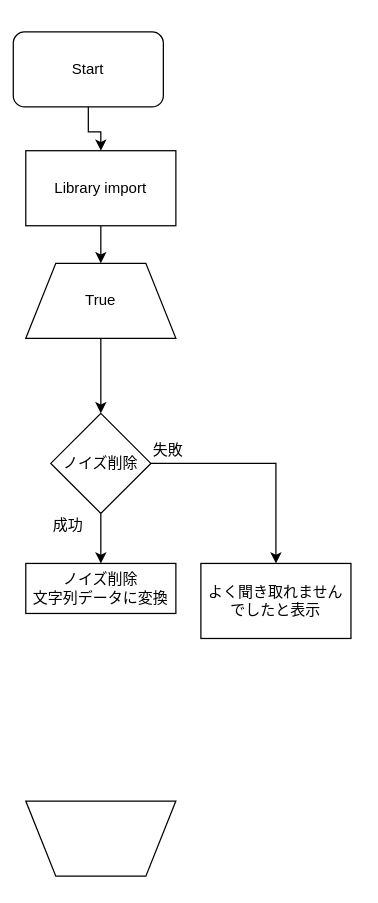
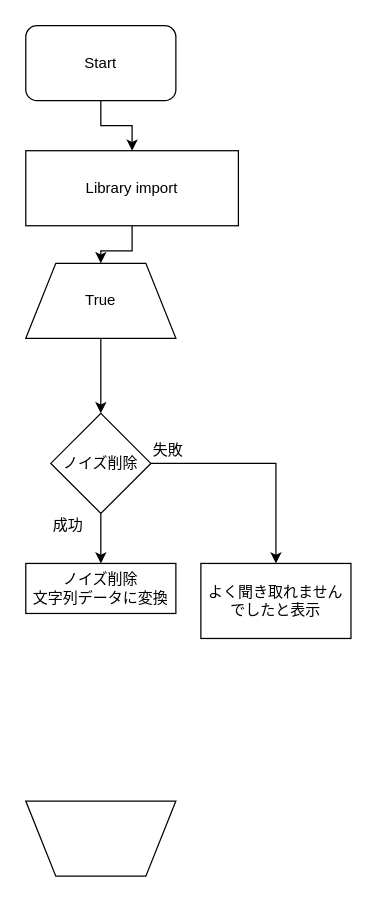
node "Start": moved (88, 69) -> (101, 63)
node "Library import": size 150x75 -> 213x75
